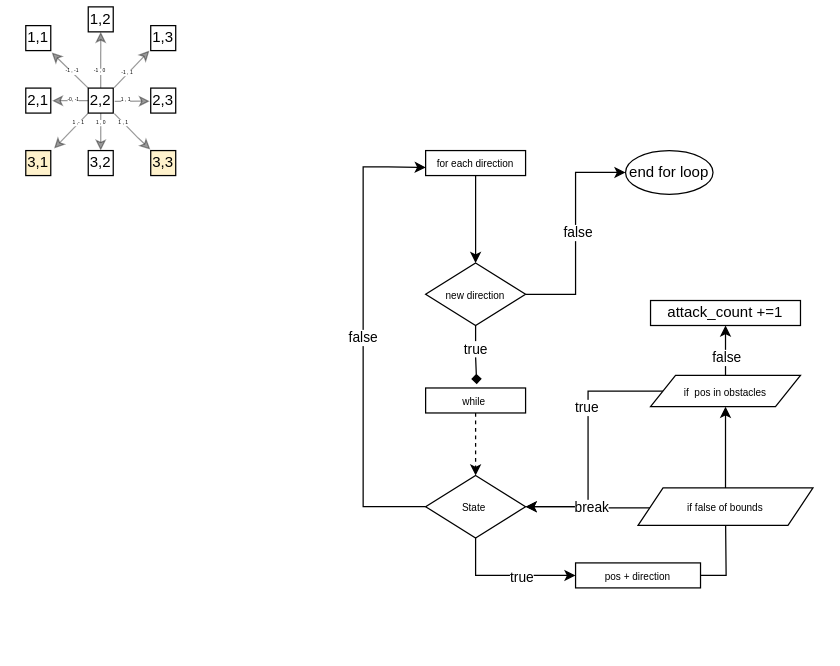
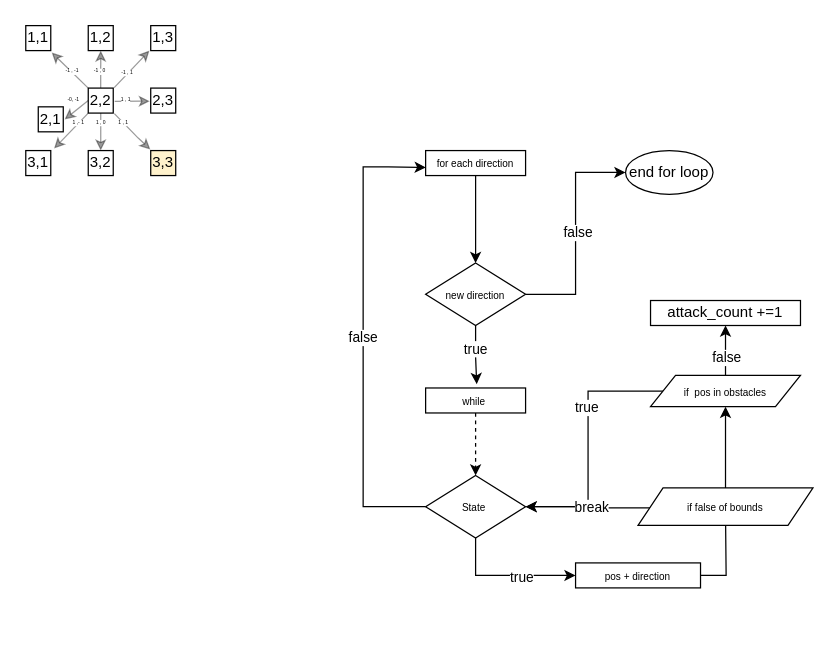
node "1,2": moved (101, 19) -> (101, 38)
node "2,1": moved (38, 101) -> (51, 119)
node "3,1": fillcolor #fff2cc -> #ffffff
edge "new direction" -> "while": arrowhead diamond -> classic
